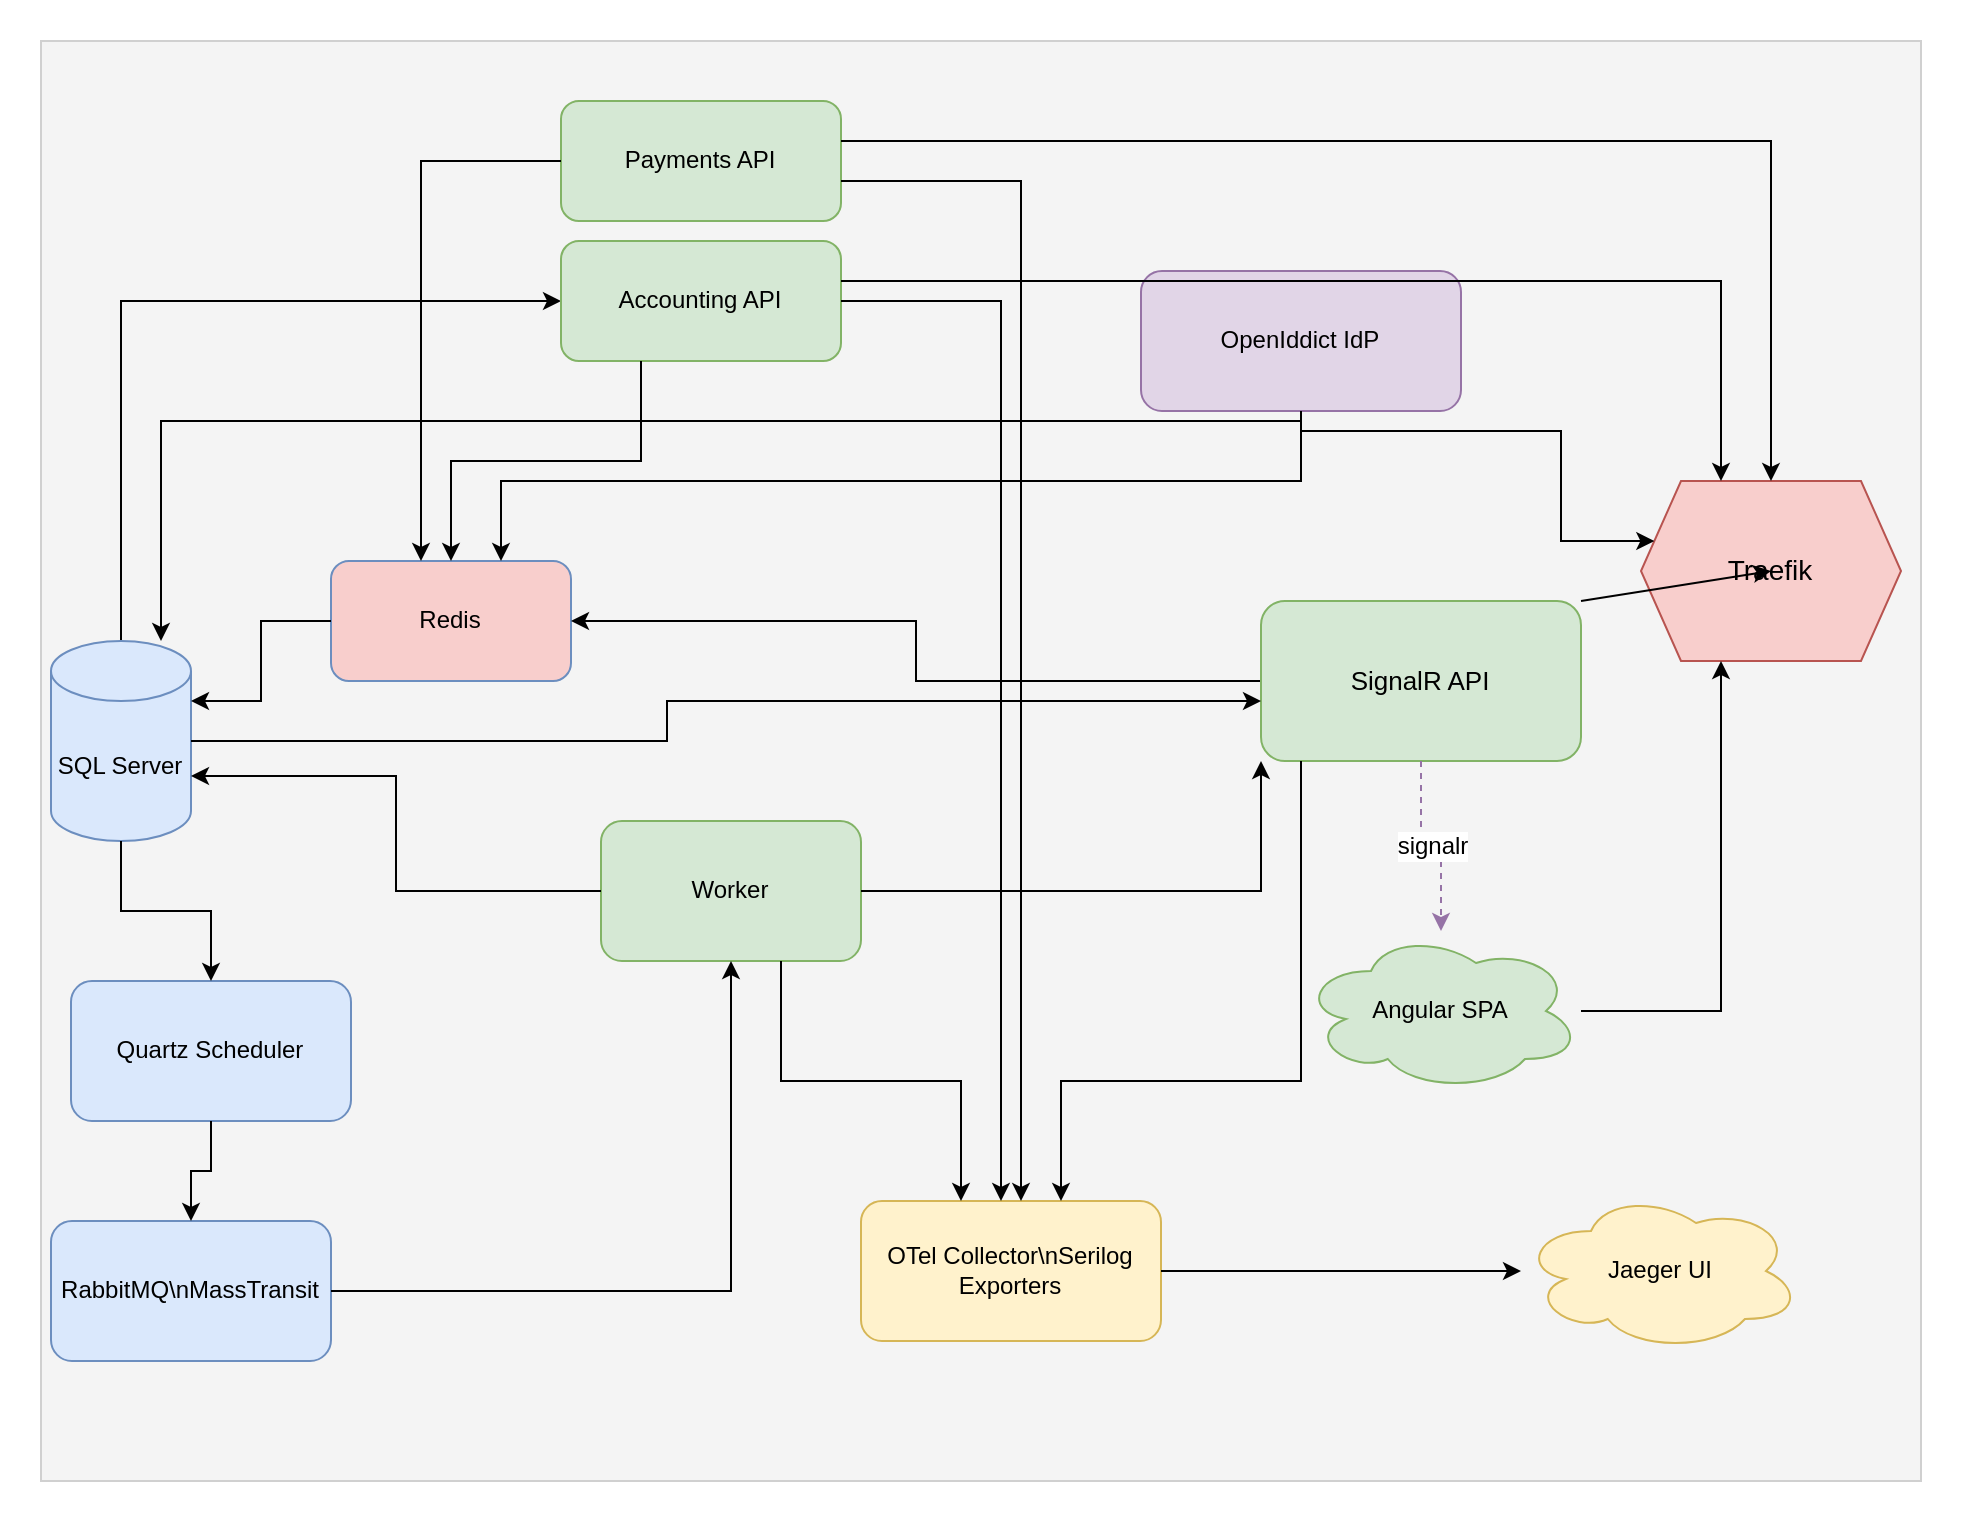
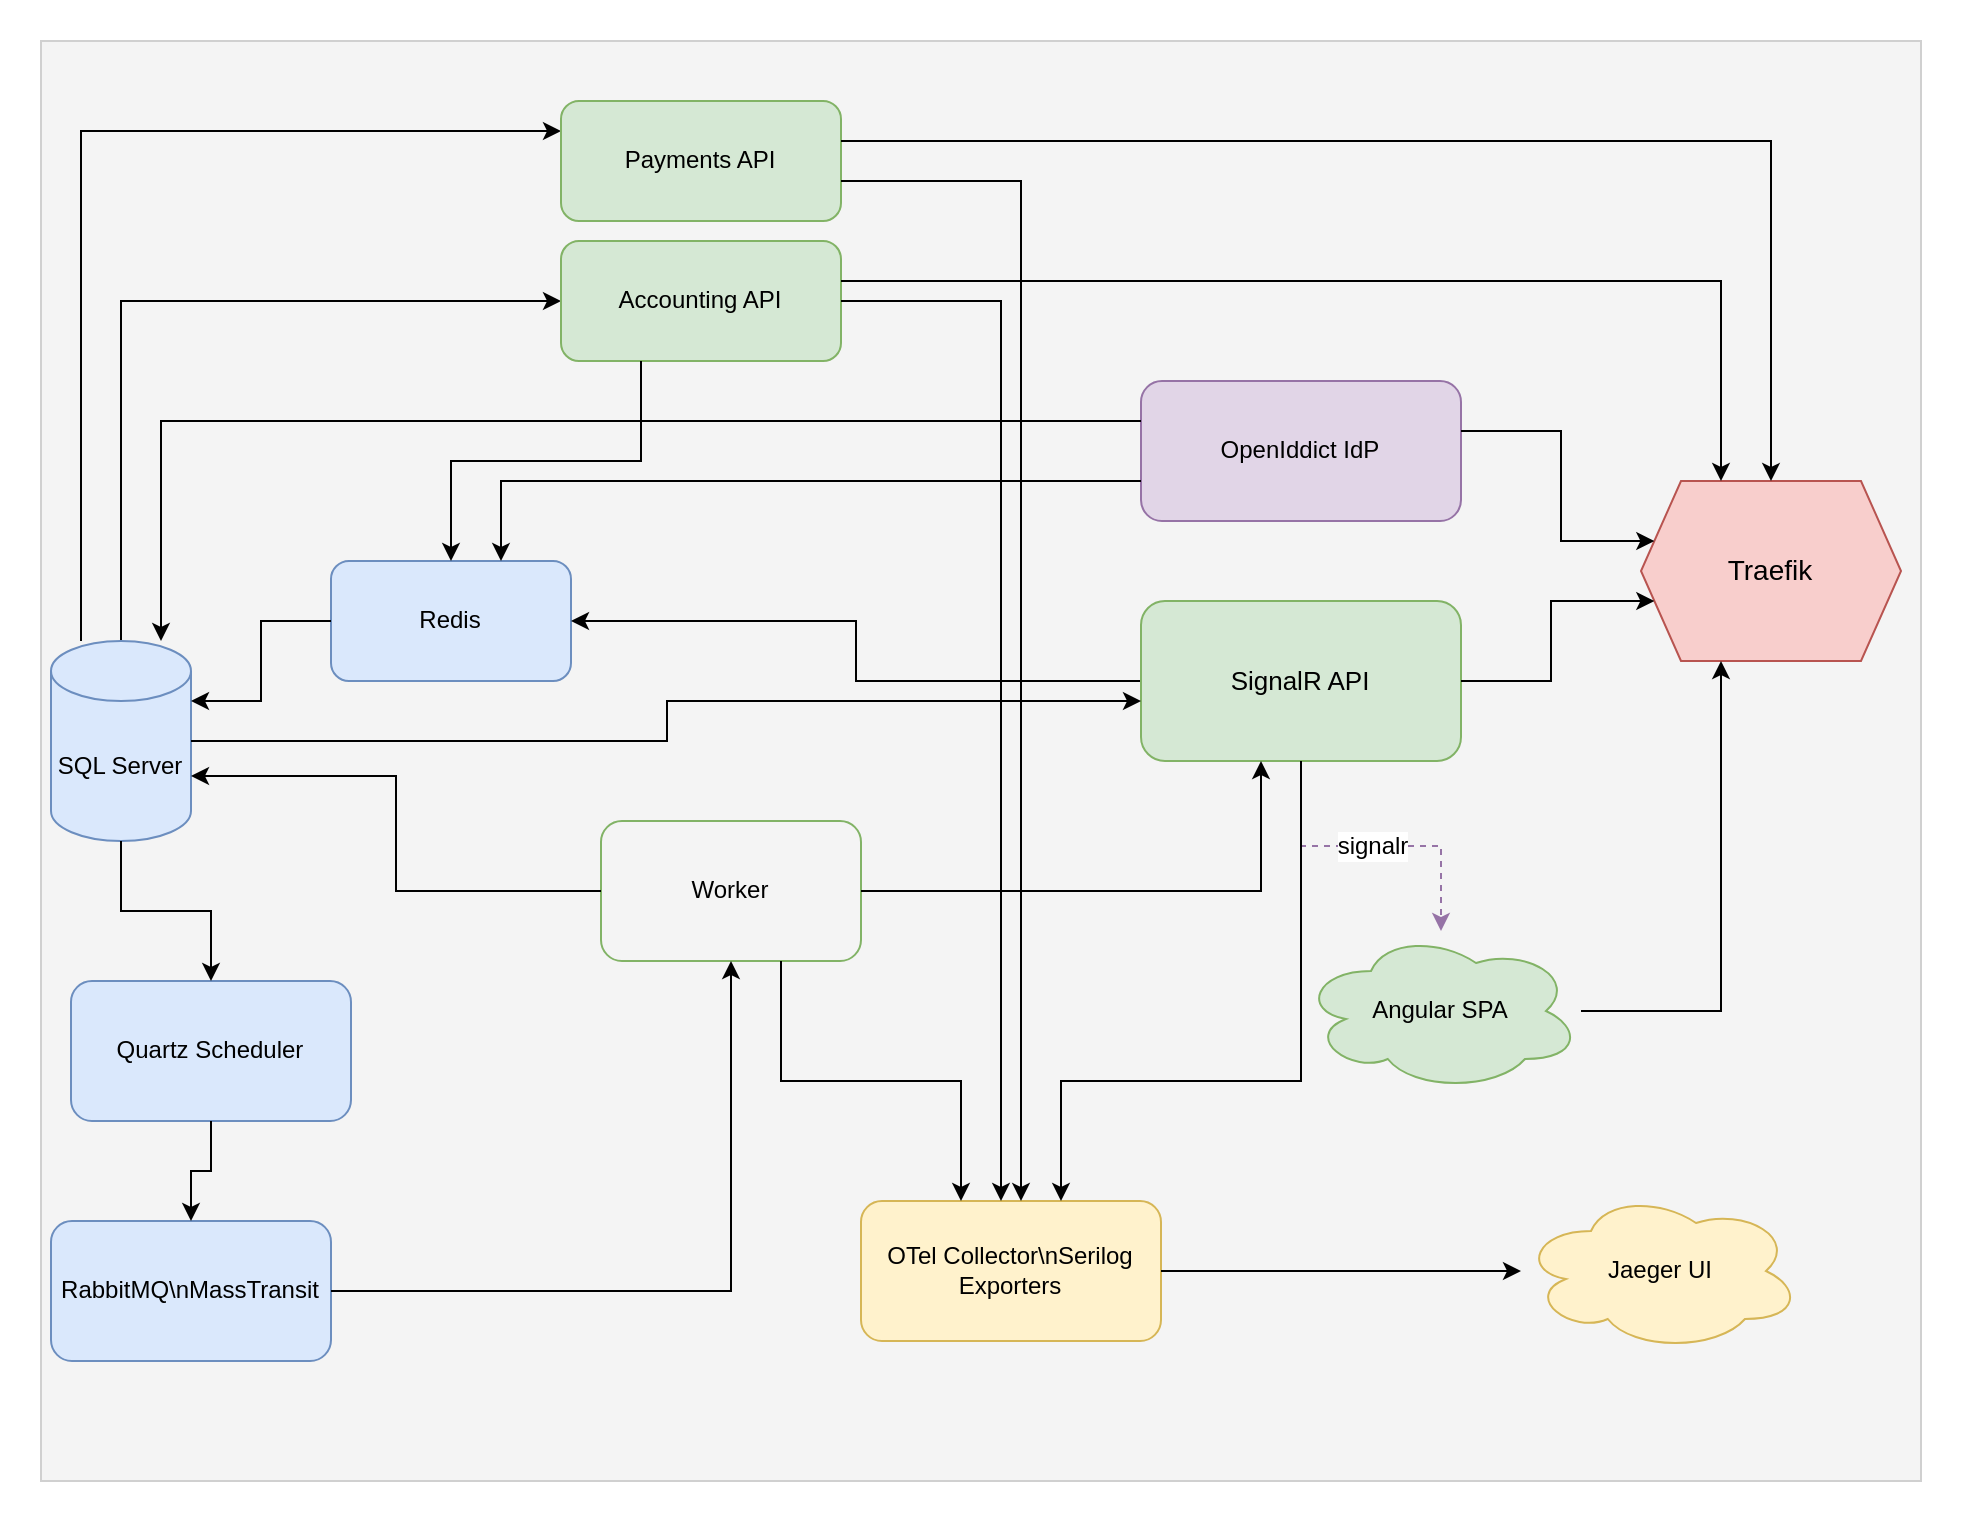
edge "SQL Server" -> "Payments API": added
edge "Payments API" -> "Redis": removed
node "OpenIddict IdP": moved (1301, 341) -> (1301, 451)
node "Redis": fillcolor #f8cecc -> #dae8fc
node "SignalR API": moved (1421, 681) -> (1301, 681)
node "Worker": fillcolor #d5e8d4 -> #f4f4f4
